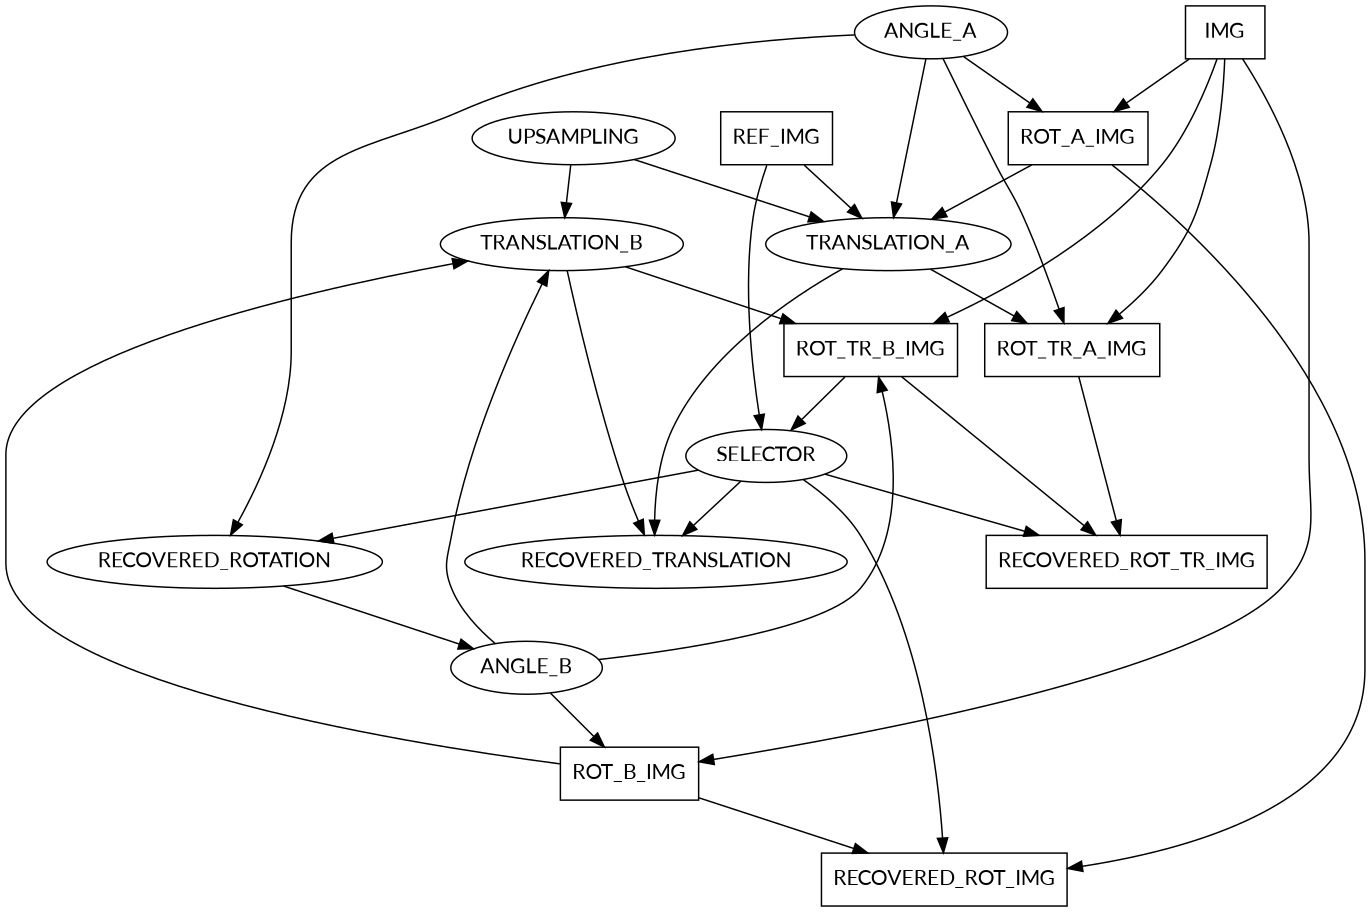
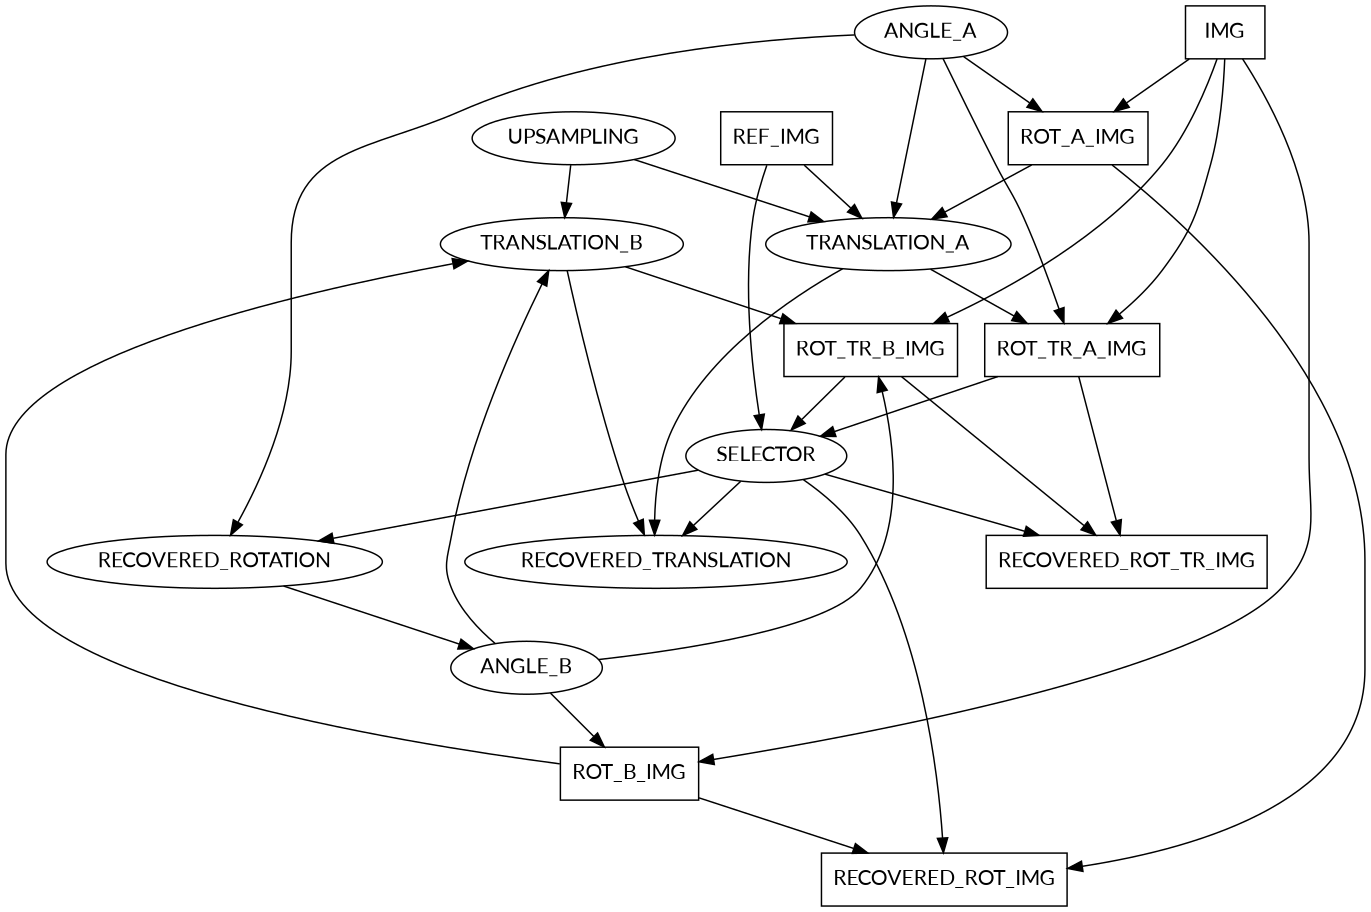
edge "ROT_TR_A_IMG" -> "SELECTOR": added
